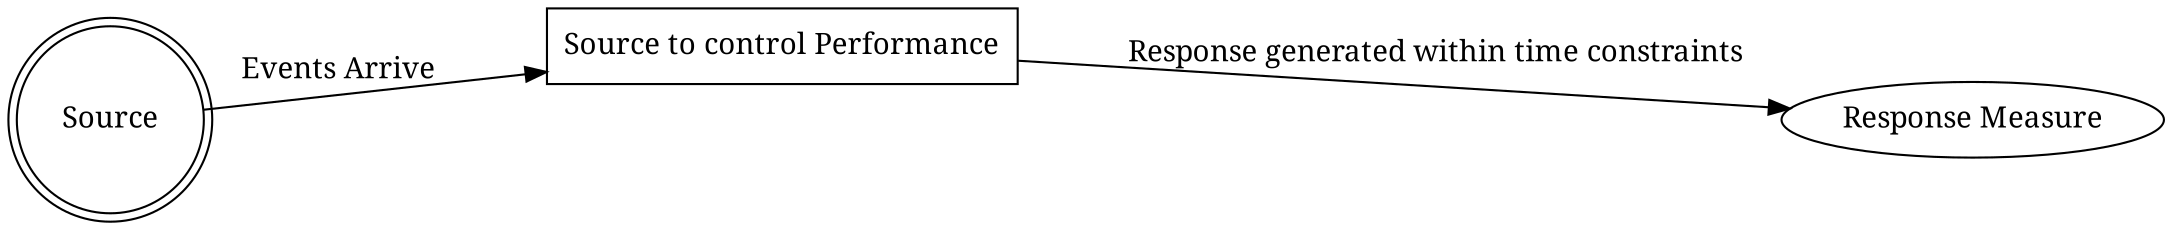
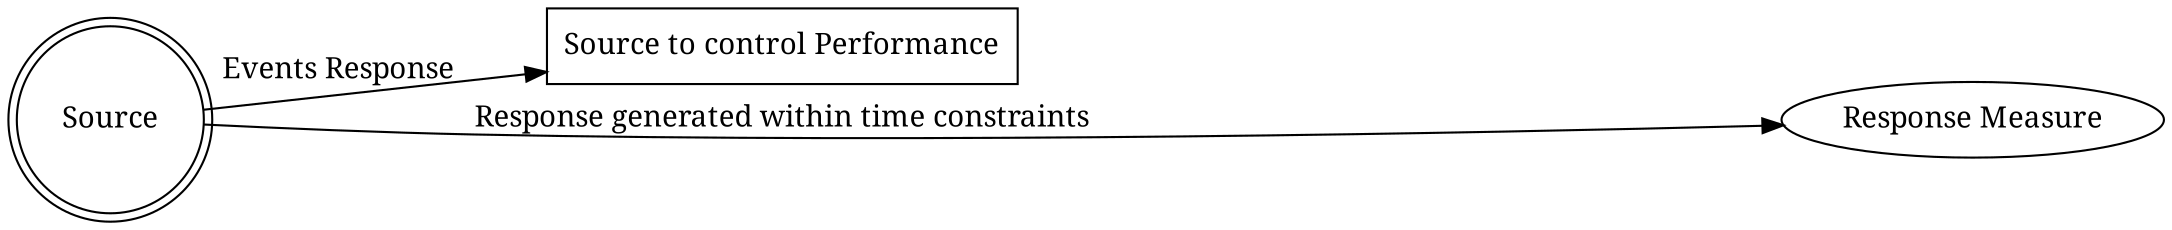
edge "Source" -> "Source to control Performance": label "Events Arrive" -> "Events Response"
edge "Source to control Performance" -> "Response Measure": now "Source" -> "Response Measure"
